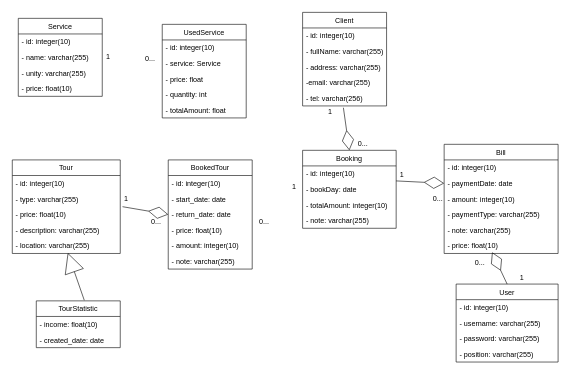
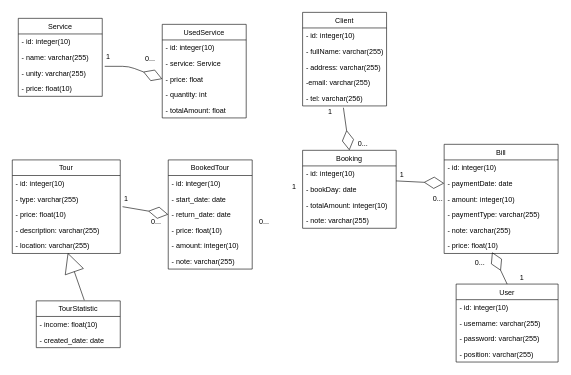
edge "- unity: varchar(255)" -> "- price: float": added
